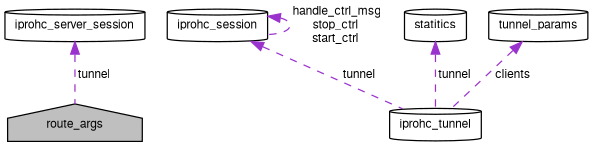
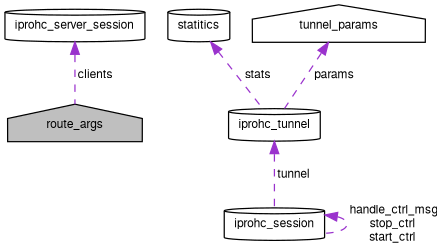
node "tunnel_params": shape cylinder -> house
edge "route_args" -> "iprohc_server_session": label " tunnel" -> " clients"
edge "iprohc_tunnel" -> "statitics": label " tunnel" -> " stats"
edge "iprohc_tunnel" -> "tunnel_params": label " clients" -> " params"
edge "iprohc_tunnel" -> "iprohc_session": reversed
